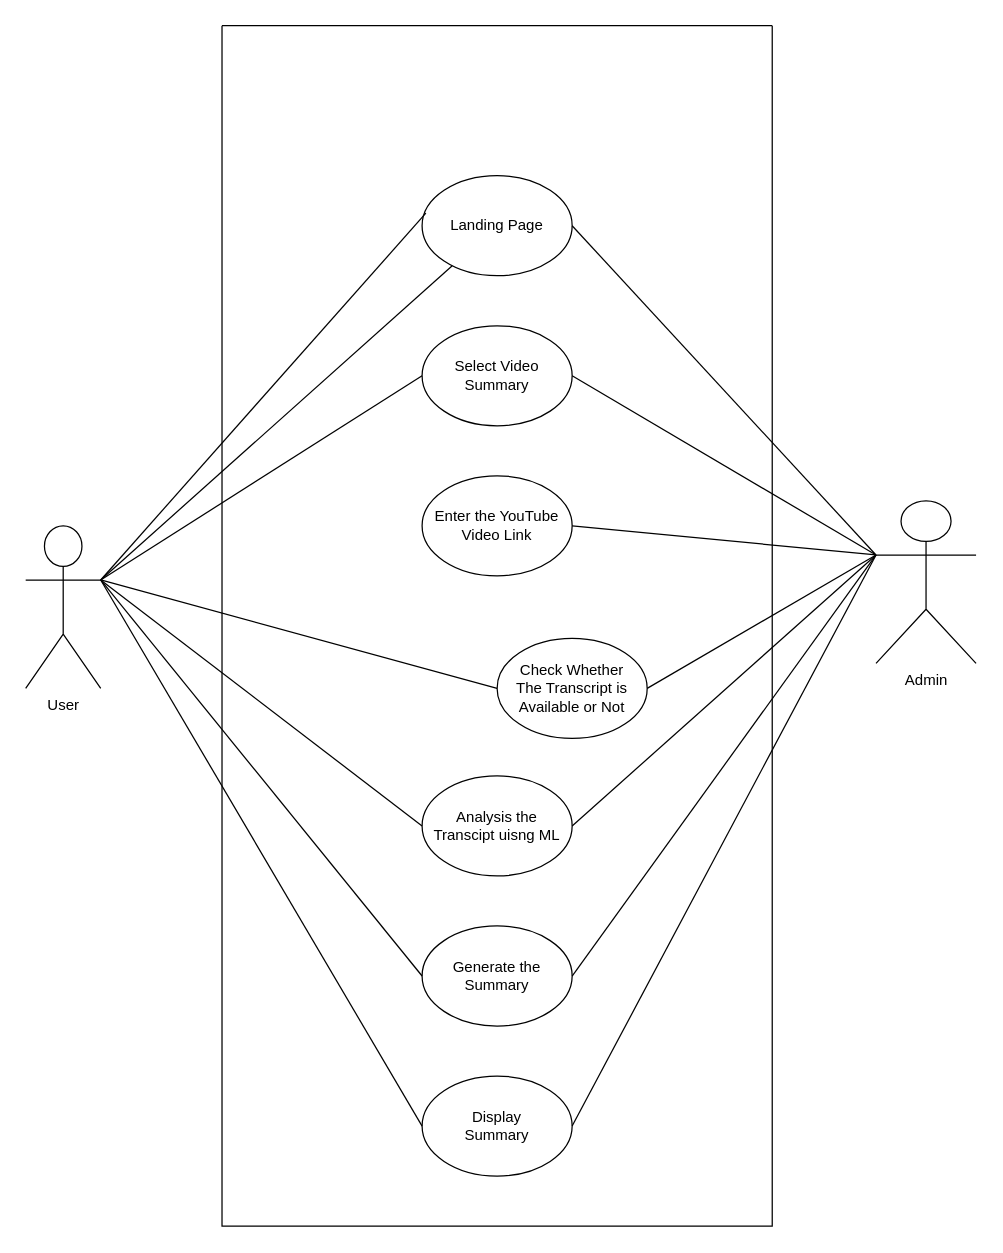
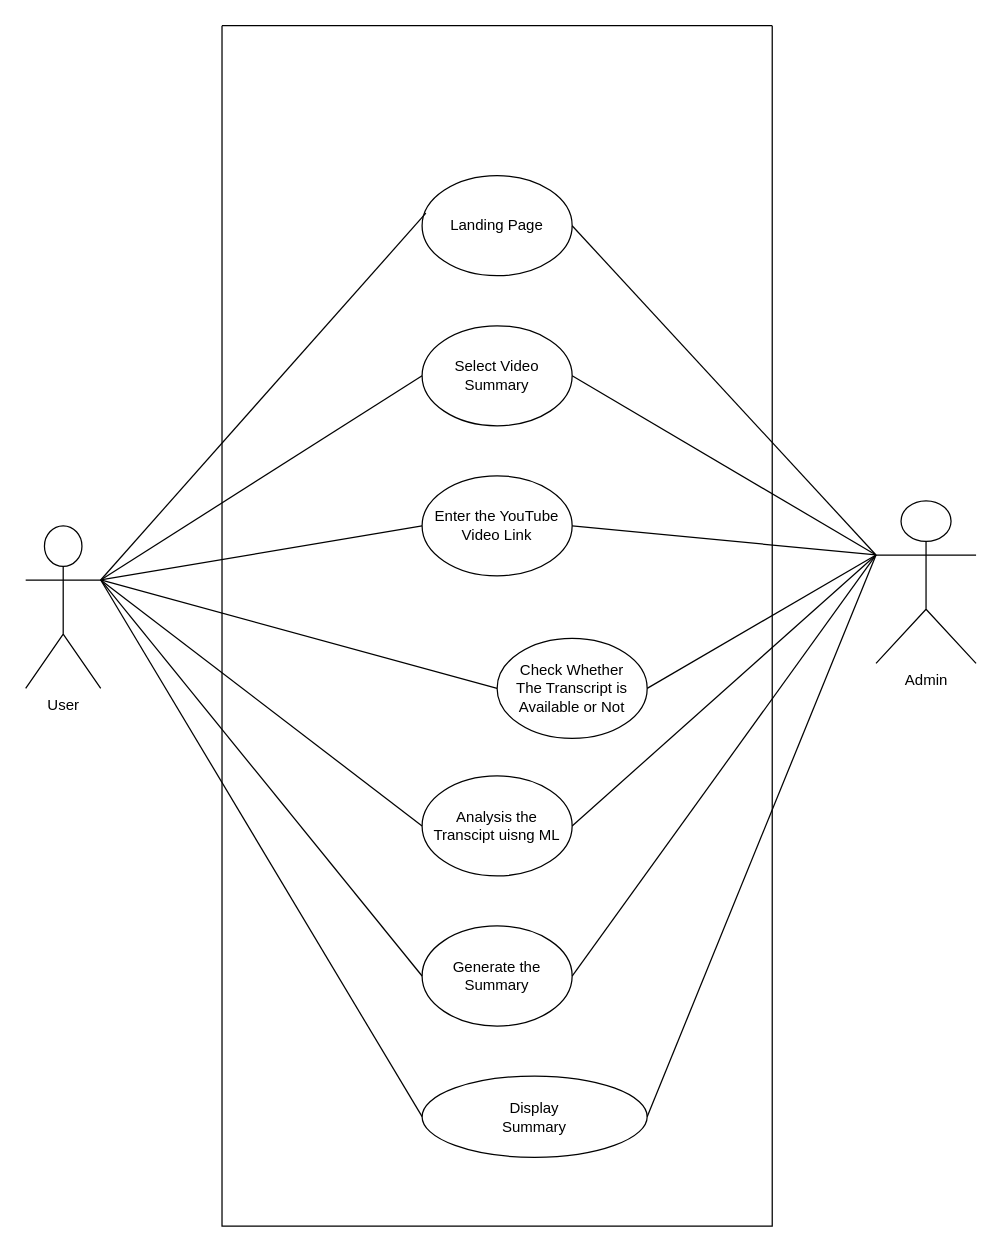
edge "Landing Page" -- "User": now "Enter the YouTube Video Link" -- "User"
node "Display Summary": size 150x100 -> 225x81
